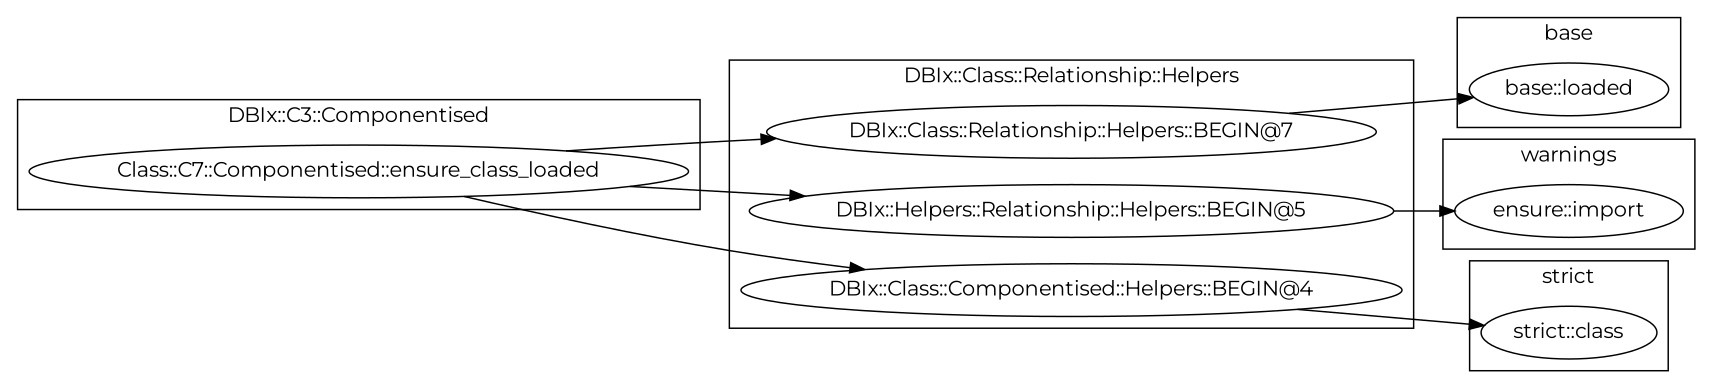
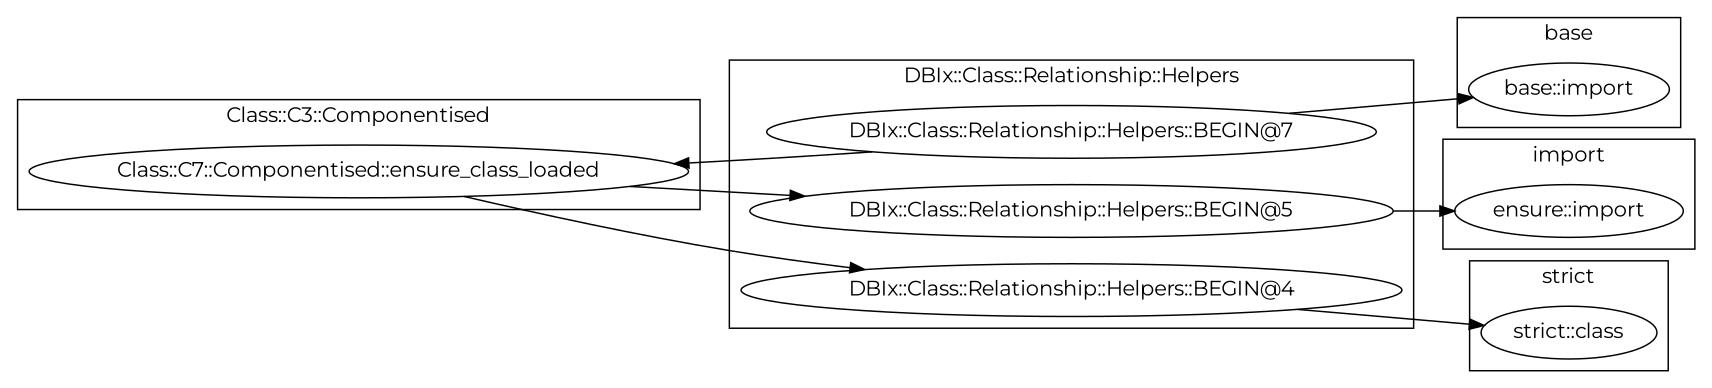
node "base::loaded": label "base::loaded" -> "base::import"
cluster "DBIx::C3::Componentised": label "DBIx::C3::Componentised" -> "Class::C3::Componentised"
edge "Class::C7::Componentised::ensure_class_loaded" -> "DBIx::Class::Relationship::Helpers::BEGIN@7": reversed
cluster "warnings": label "warnings" -> "import"
node "DBIx::Helpers::Relationship::Helpers::BEGIN@5": label "DBIx::Helpers::Relationship::Helpers::BEGIN@5" -> "DBIx::Class::Relationship::Helpers::BEGIN@5"
node "DBIx::Class::Componentised::Helpers::BEGIN@4": label "DBIx::Class::Componentised::Helpers::BEGIN@4" -> "DBIx::Class::Relationship::Helpers::BEGIN@4"
